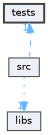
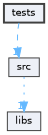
edge "src" -> "tests": reversed
